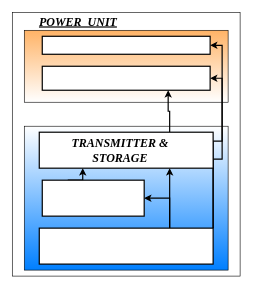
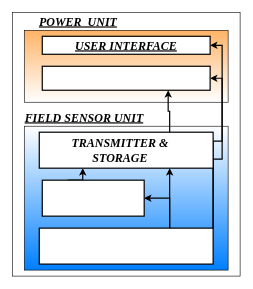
node "USER INTERFACE": added
node "FIELD SENSOR UNIT": added
